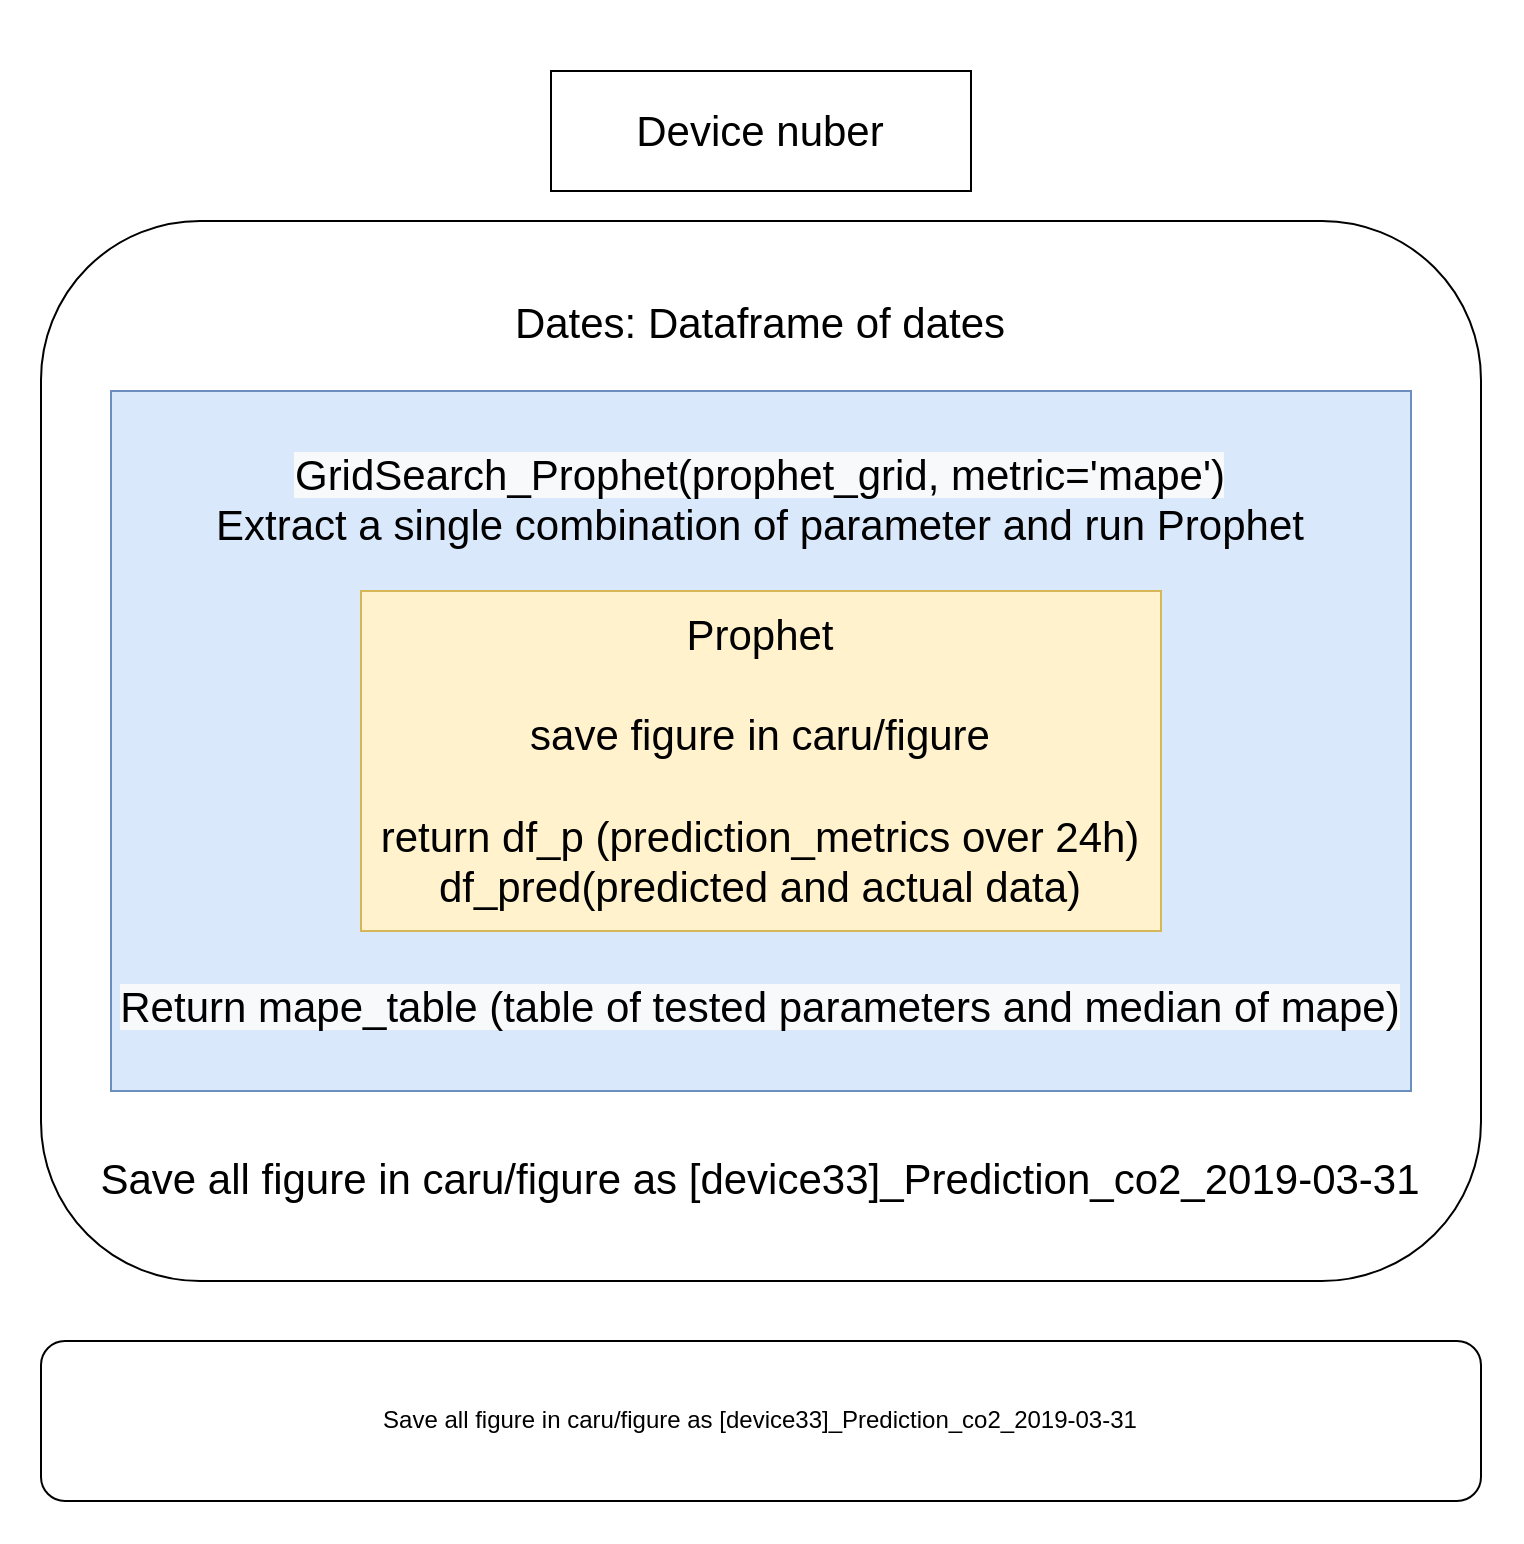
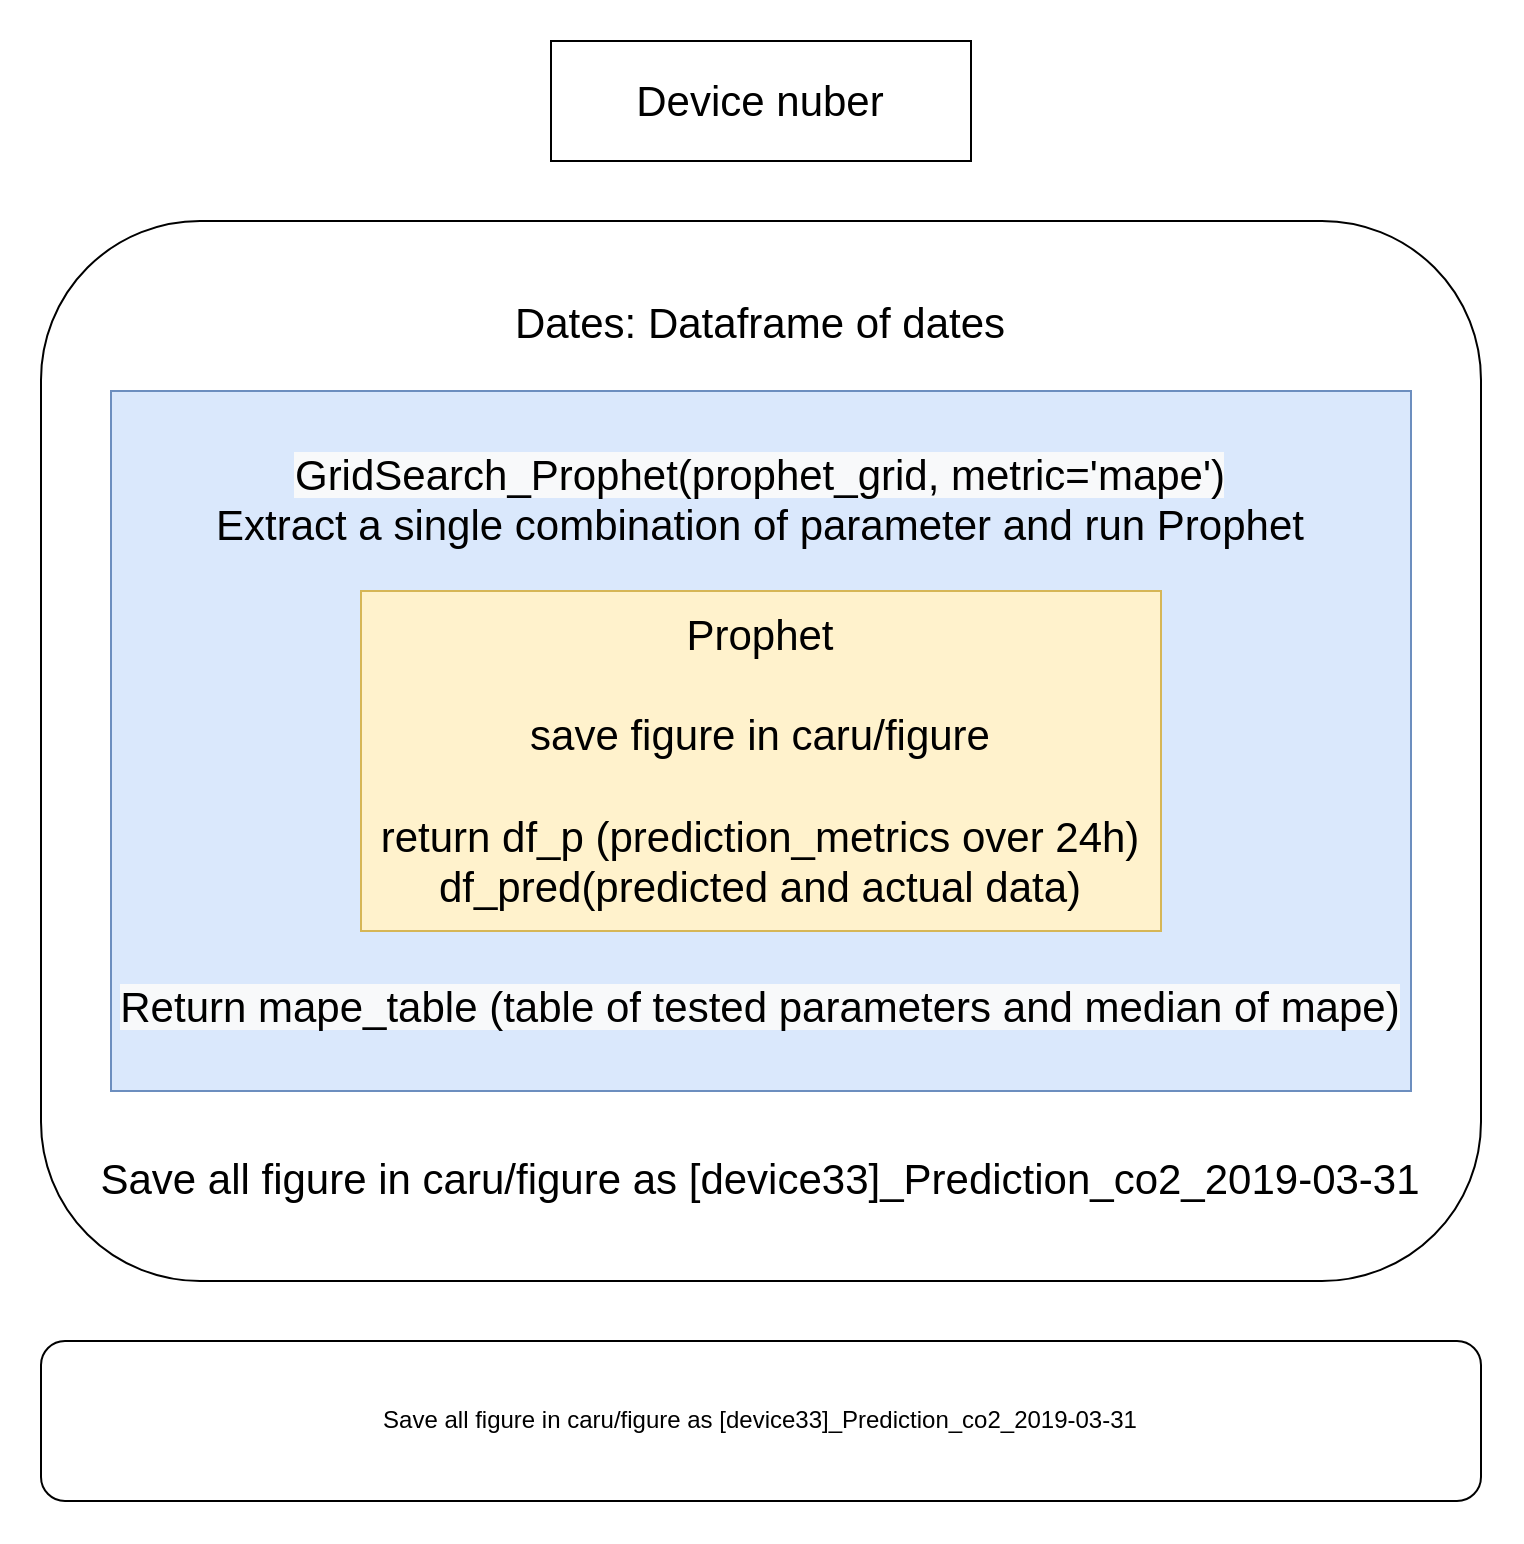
node "Device nuber": moved (761, 131) -> (761, 101)
